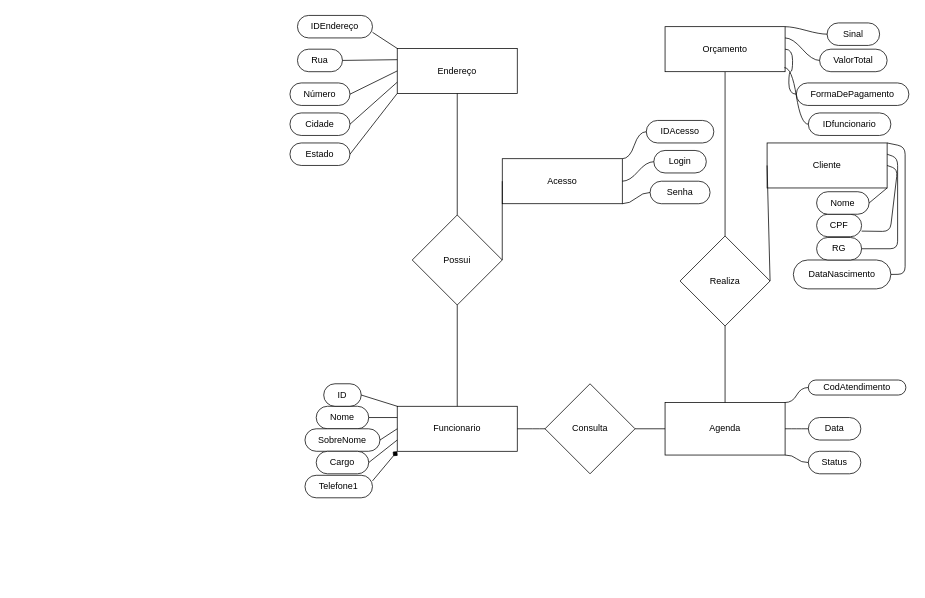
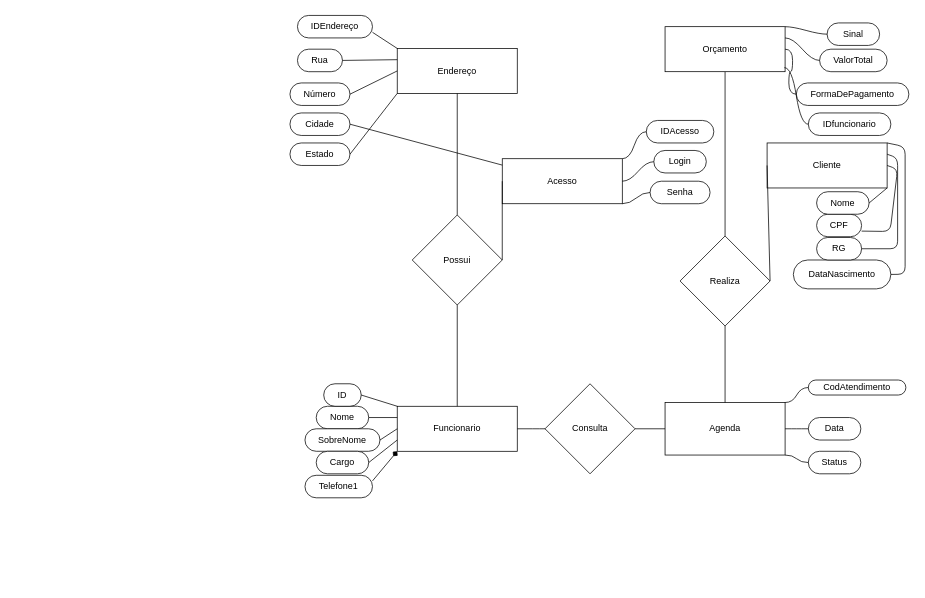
edge "Endereço" -- "Cidade": now "Acesso" -- "Cidade"
